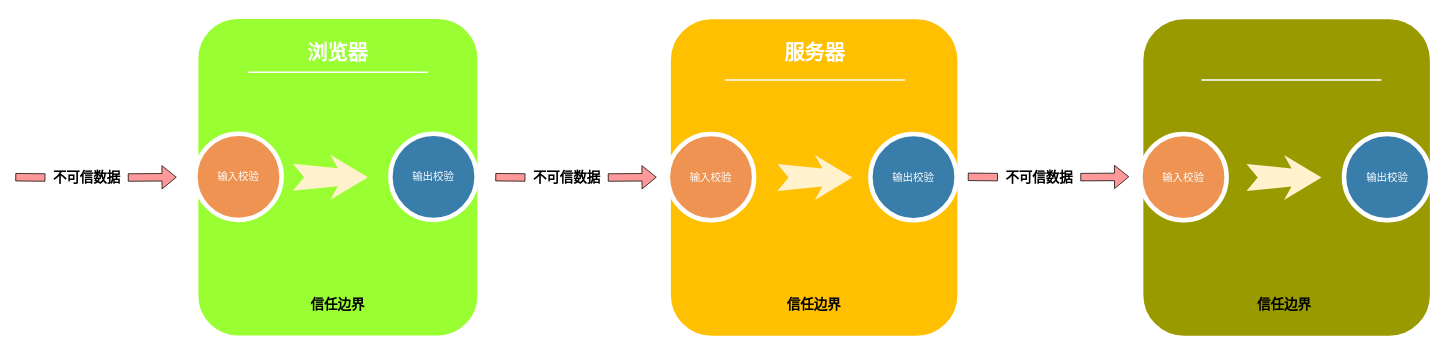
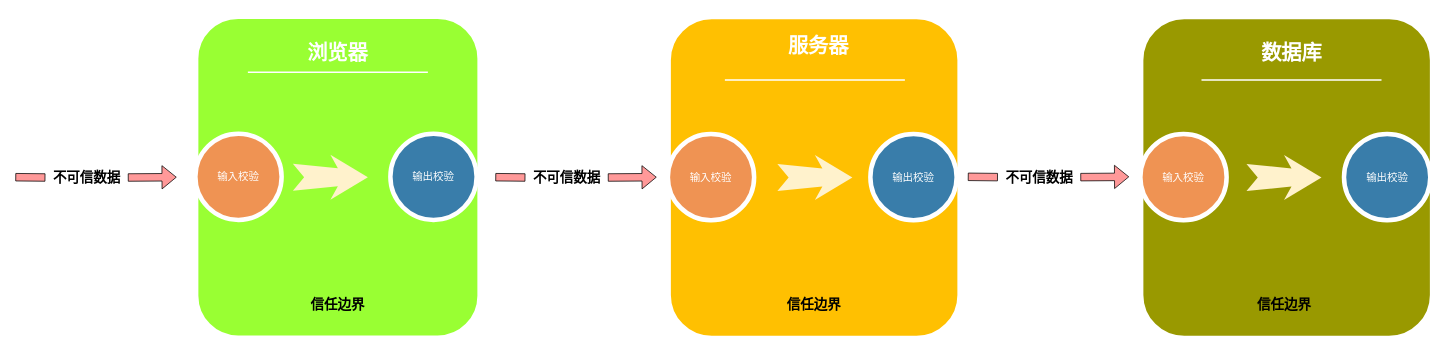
node "服务器": moved (815, 54) -> (819, 46)
node "数据库": added
